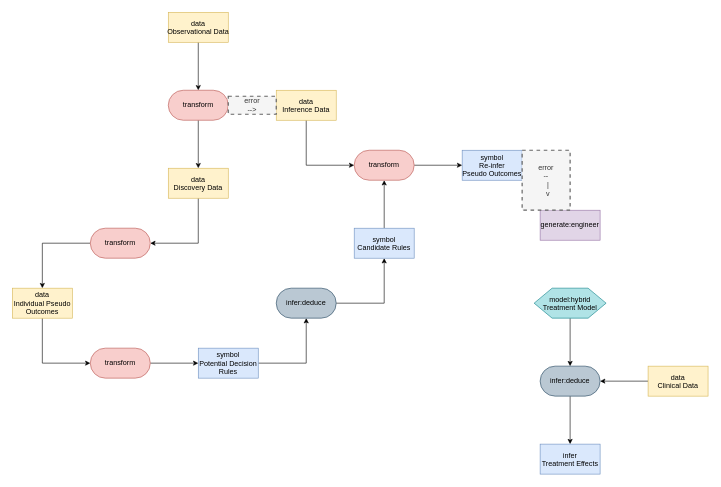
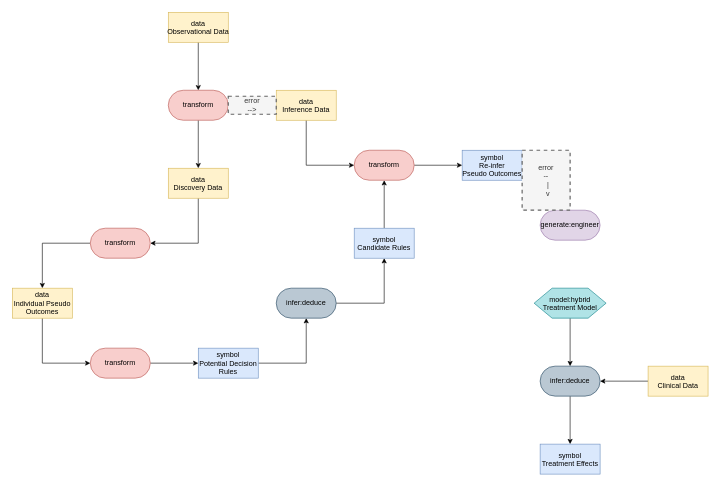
node "generate:engineer": shape rectangle -> rounded rectangle
node "infer Treatment Effects": label "infer Treatment Effects" -> "symbol Treatment Effects"
